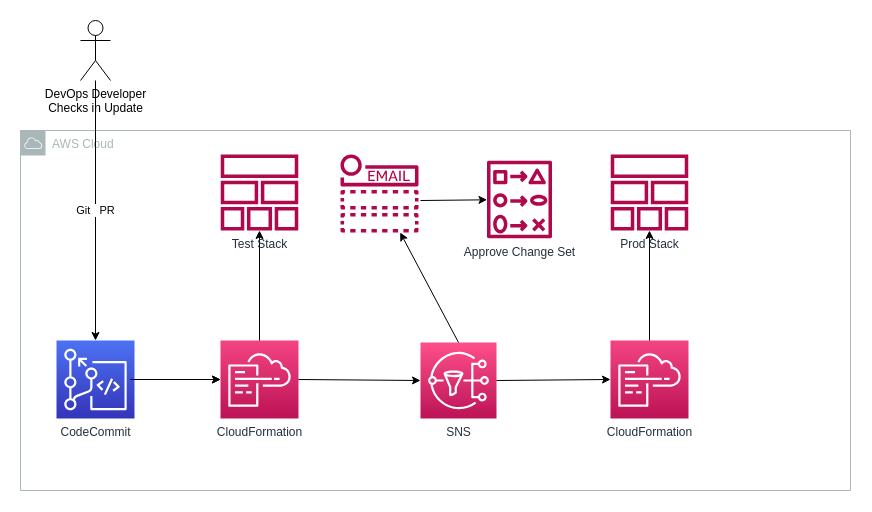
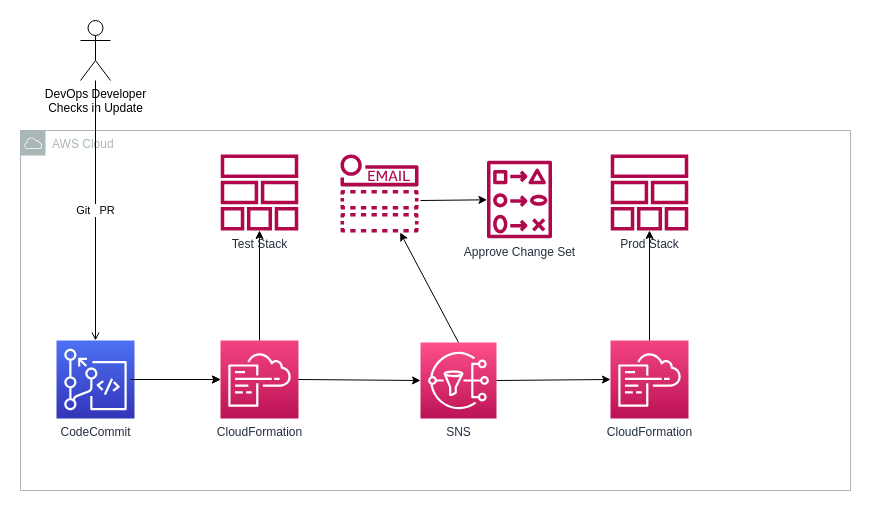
edge "DevOps Developer Checks in Update" -> "CodeCommit": arrowhead classic -> open
